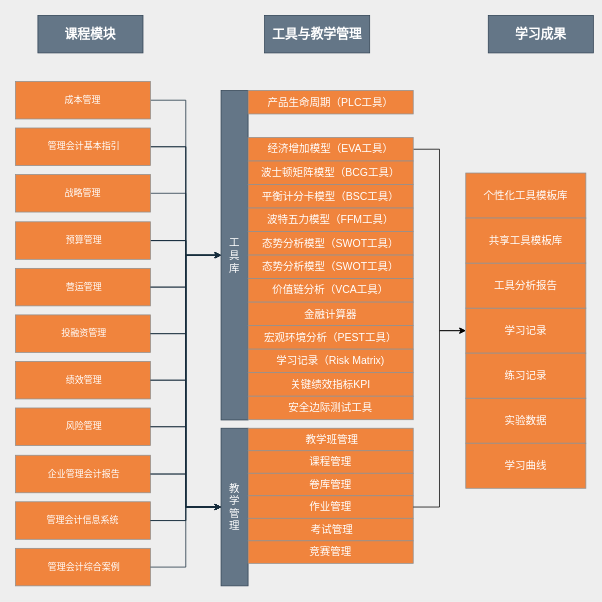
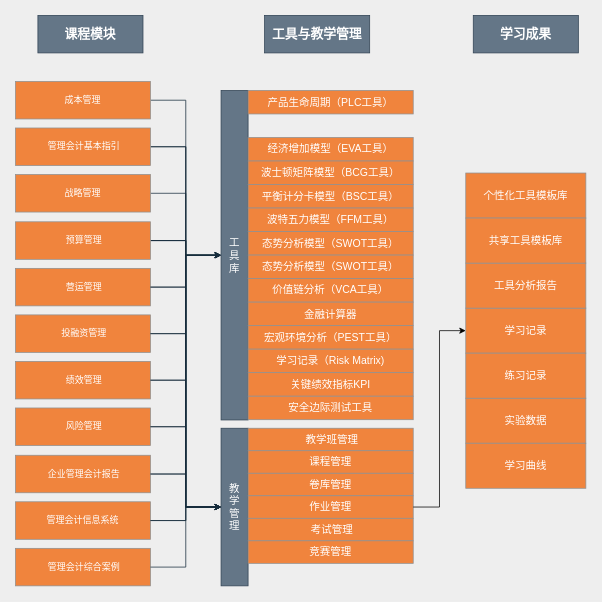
node "学习成果": moved (540, 34) -> (525, 34)
edge "经济增加模型（EVA工具）" -> "学习记录": removed
